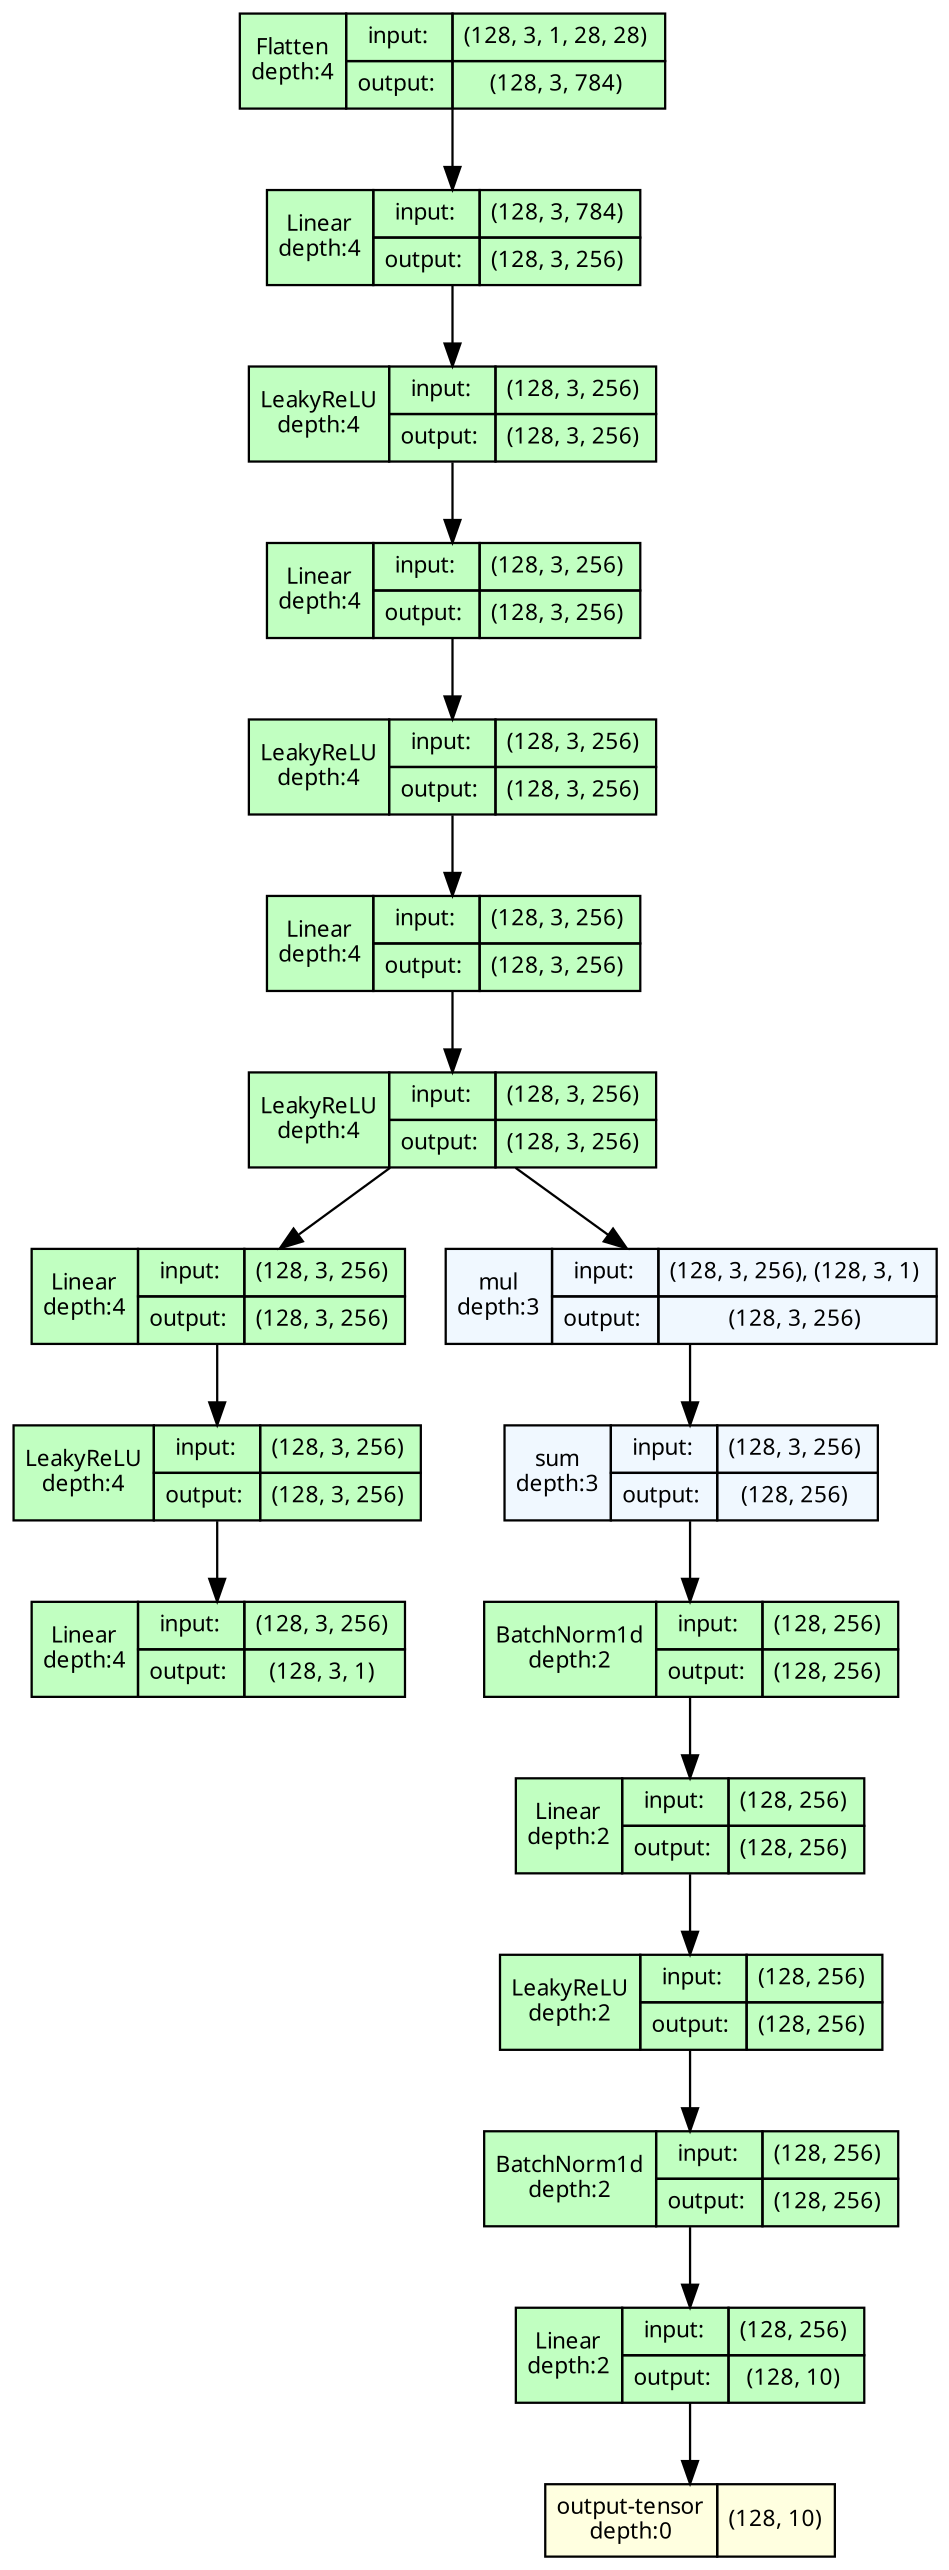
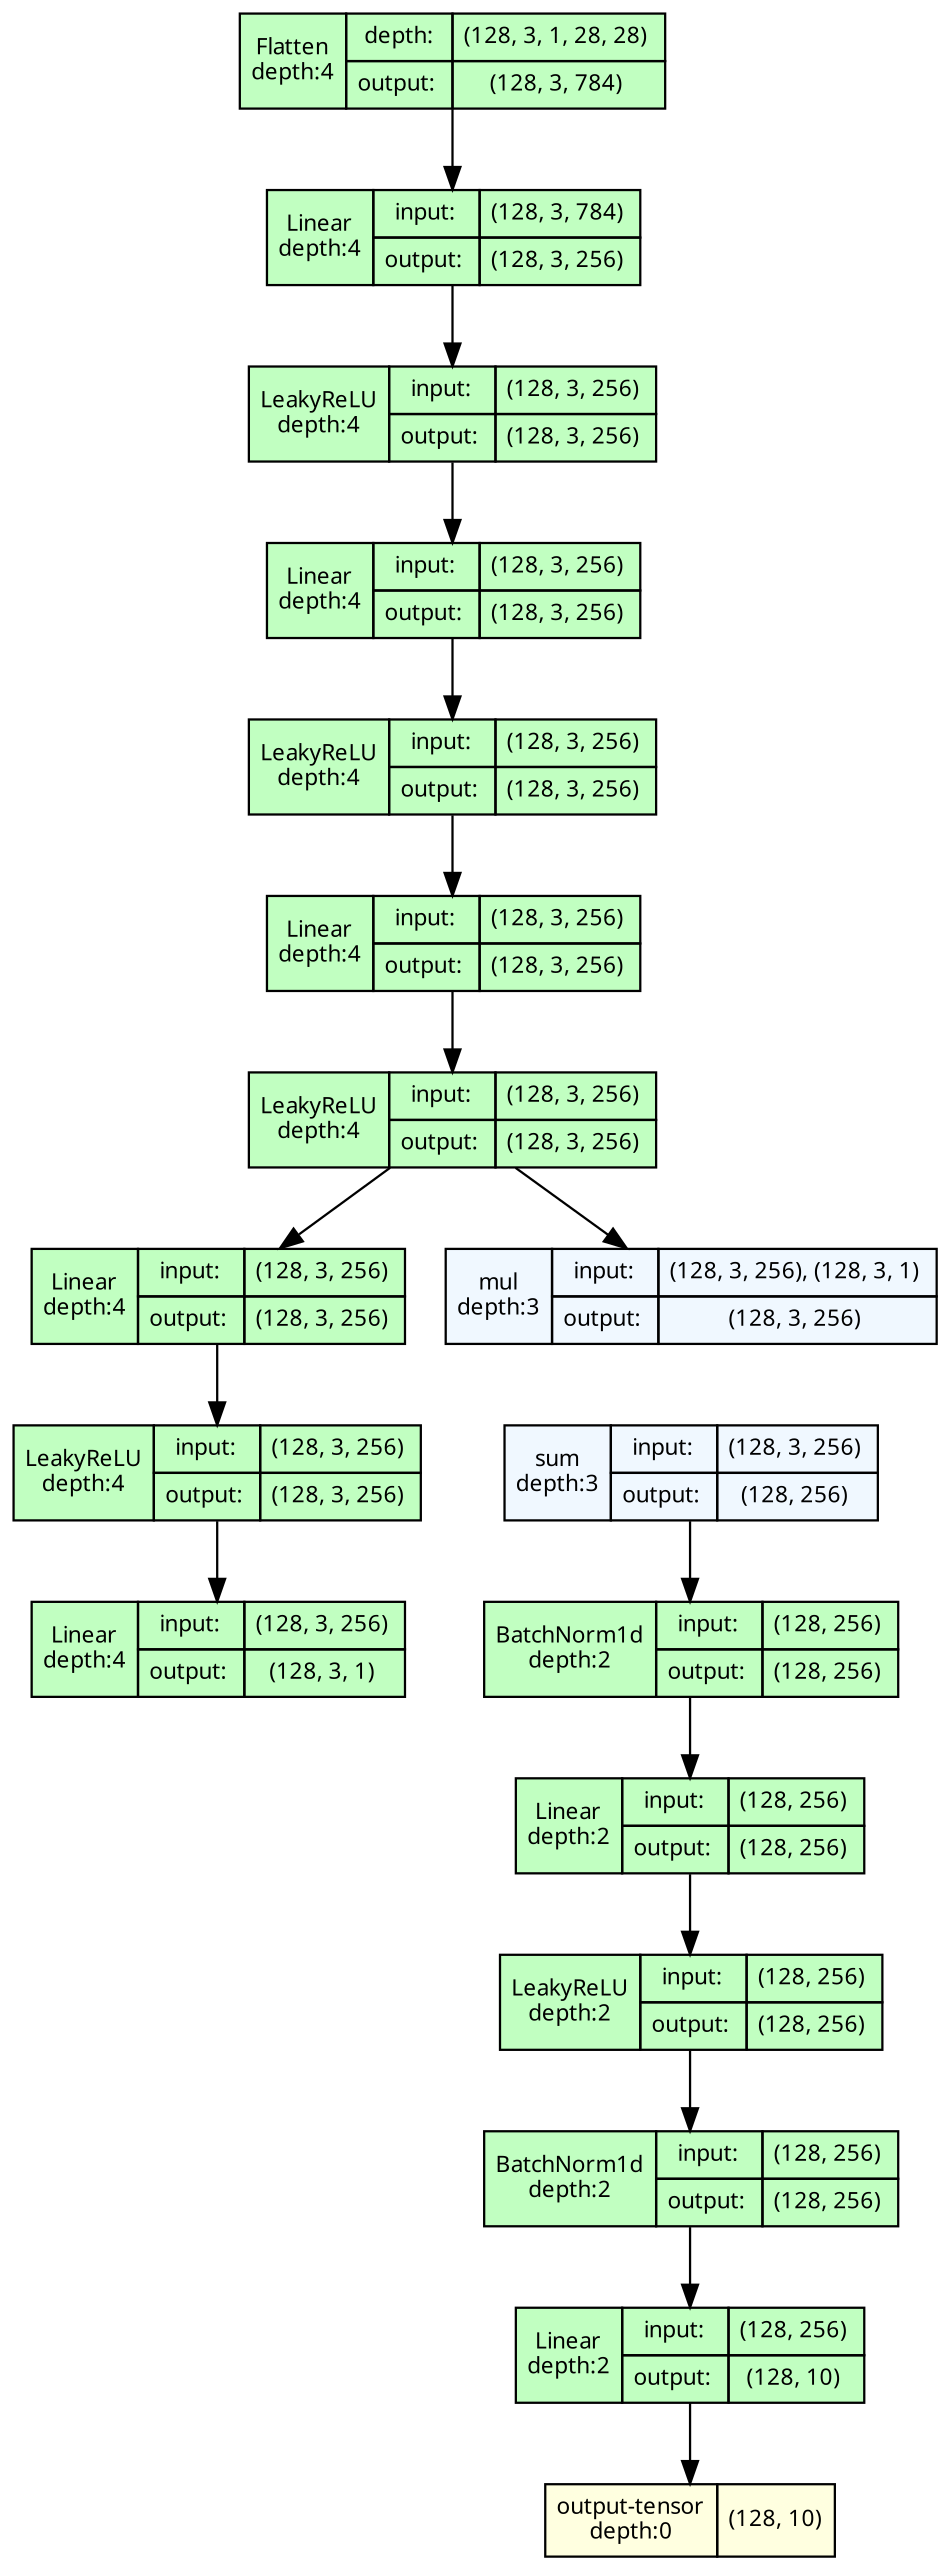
node "Flatten": text "input:" -> "depth:"
edge "mul" -> "sum": removed
